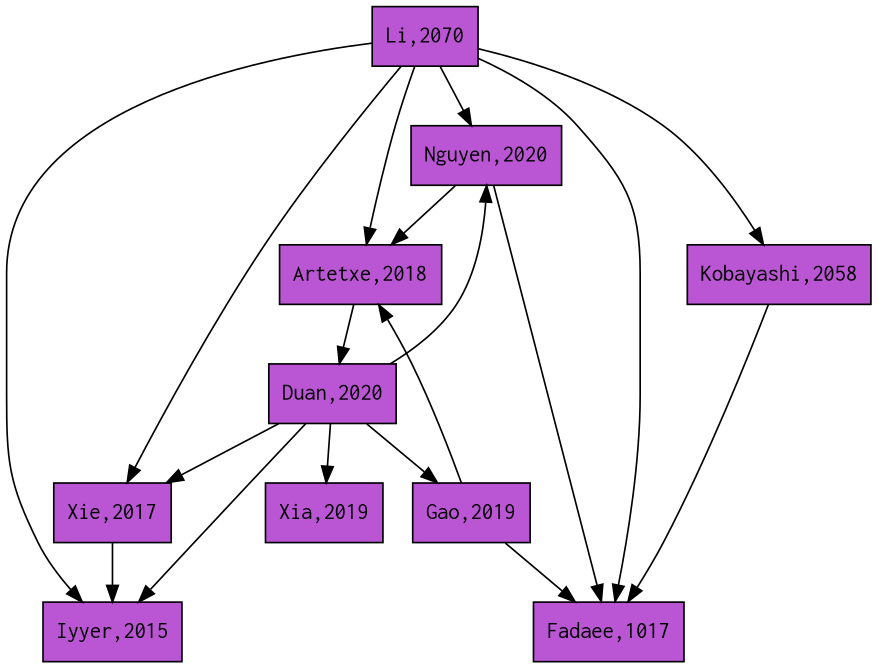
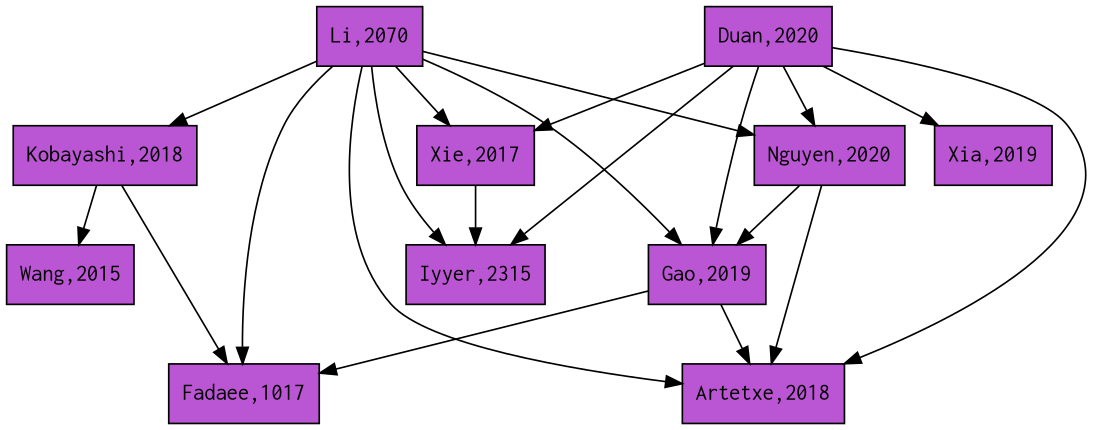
edge "Li,2070" -> "Gao,2019": added
node "Wang,2015": added
node "Kobayashi,2058": label "Kobayashi,2058" -> "Kobayashi,2018"
edge "Artetxe,2018" -> "Duan,2020": reversed
edge "Nguyen,2020" -> "Fadaee,1017": now "Nguyen,2020" -> "Gao,2019"
node "Iyyer,2015": label "Iyyer,2015" -> "Iyyer,2315"
